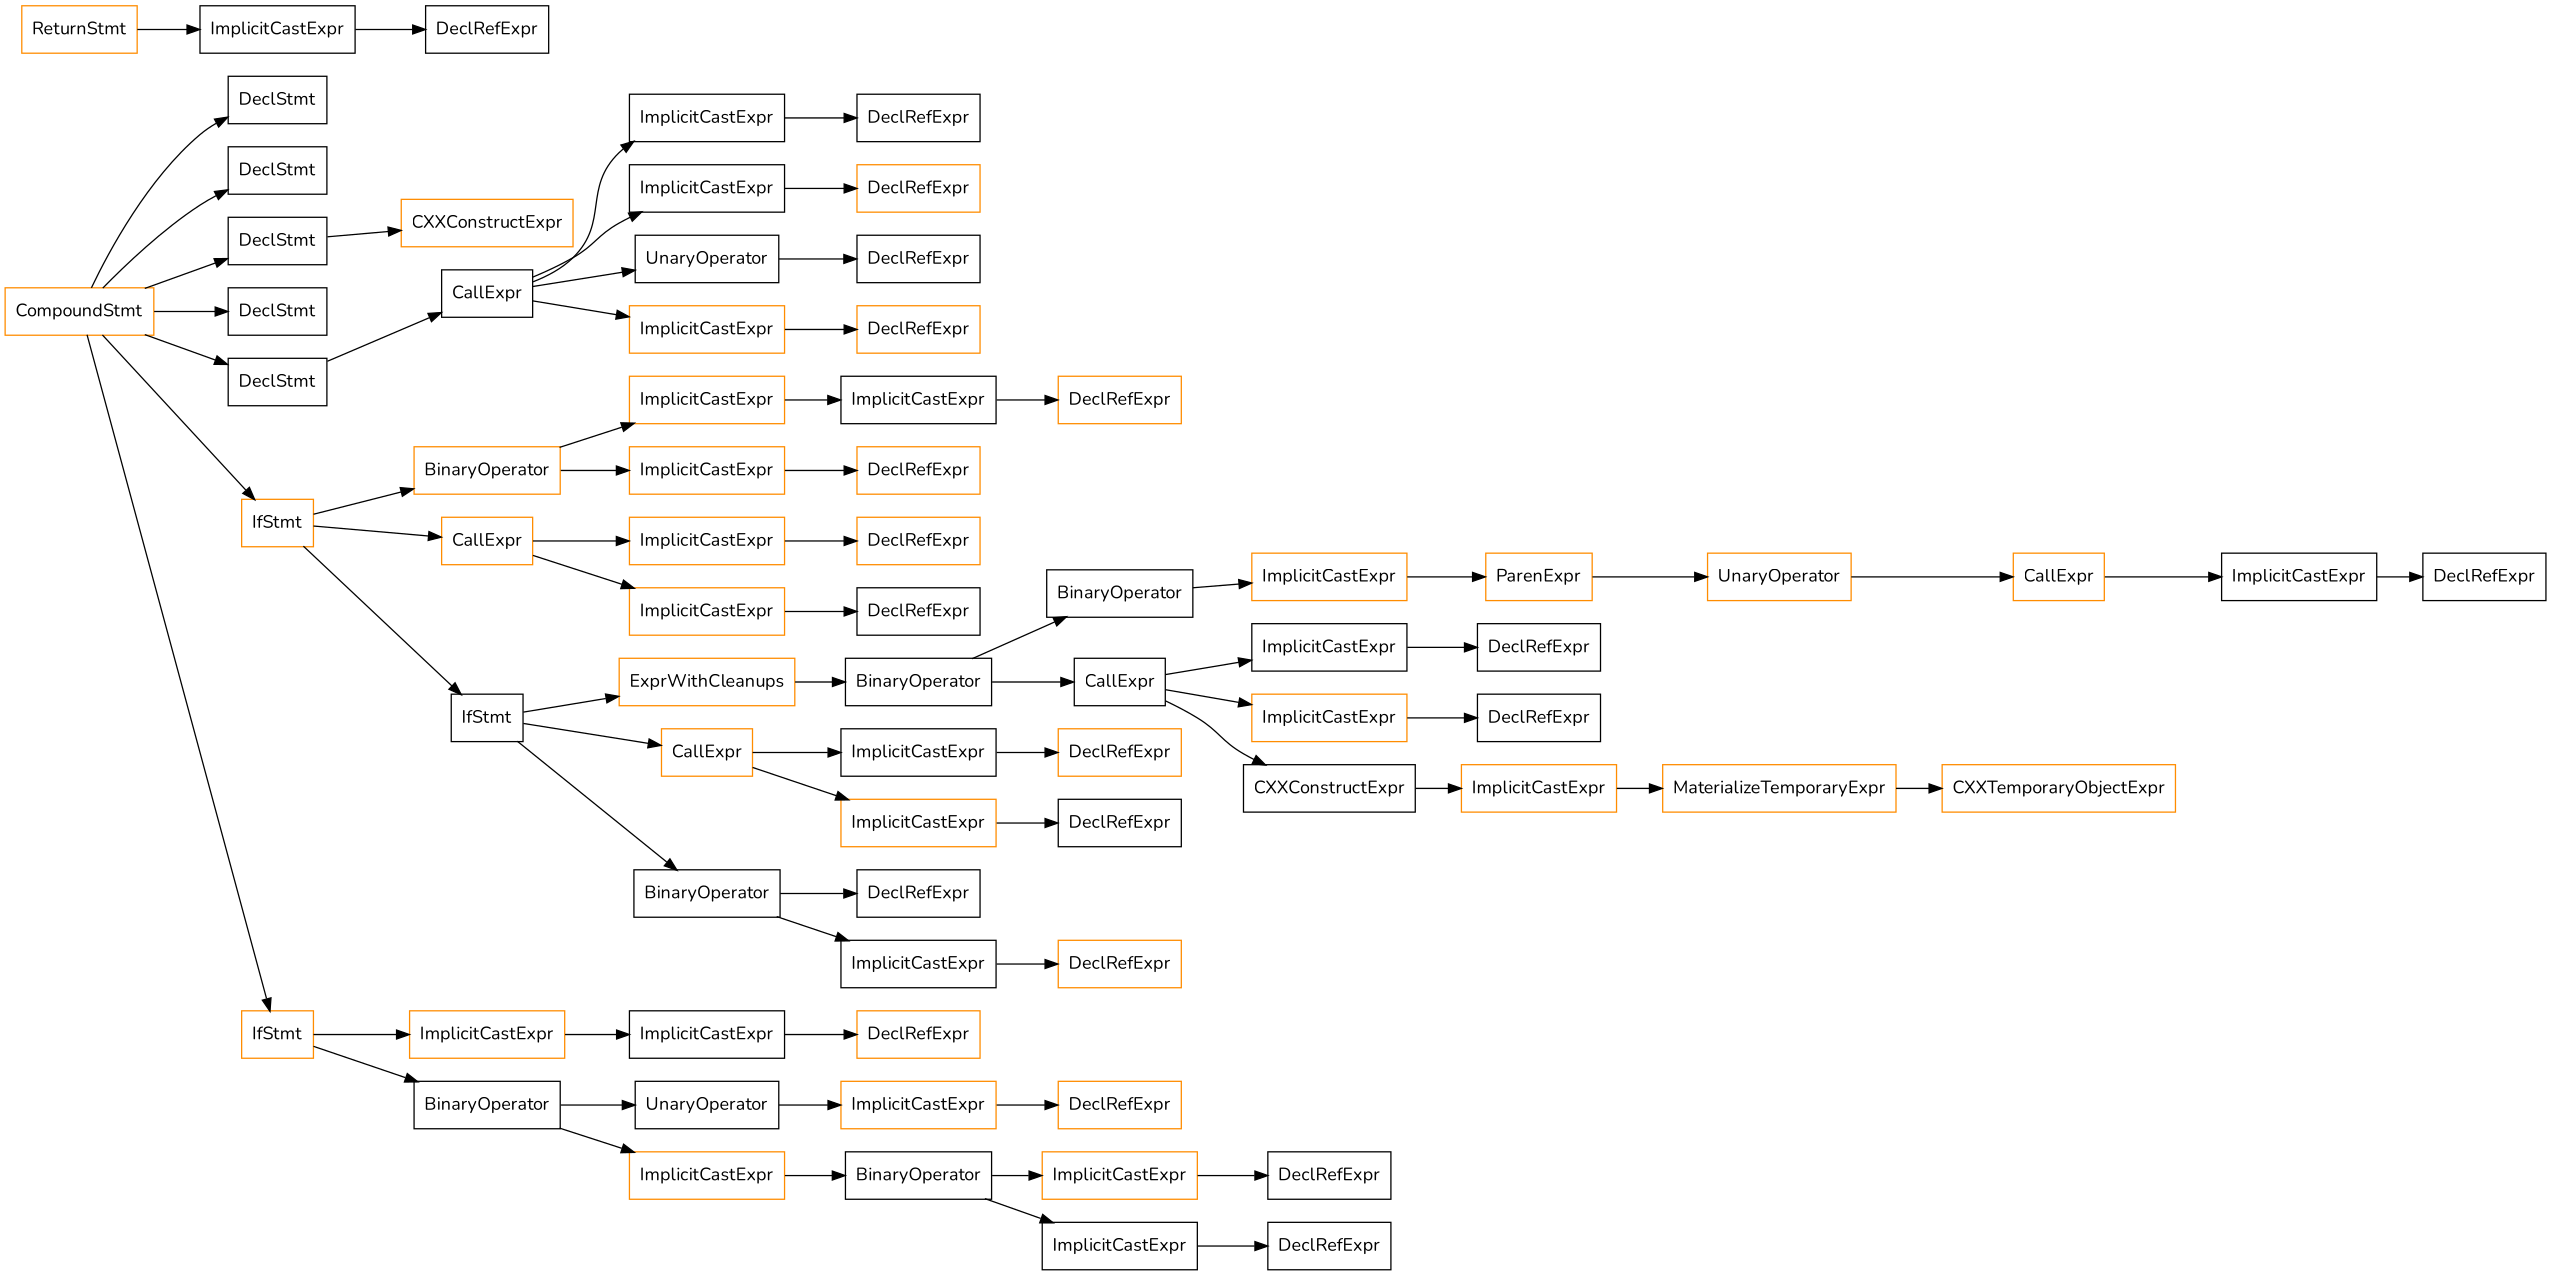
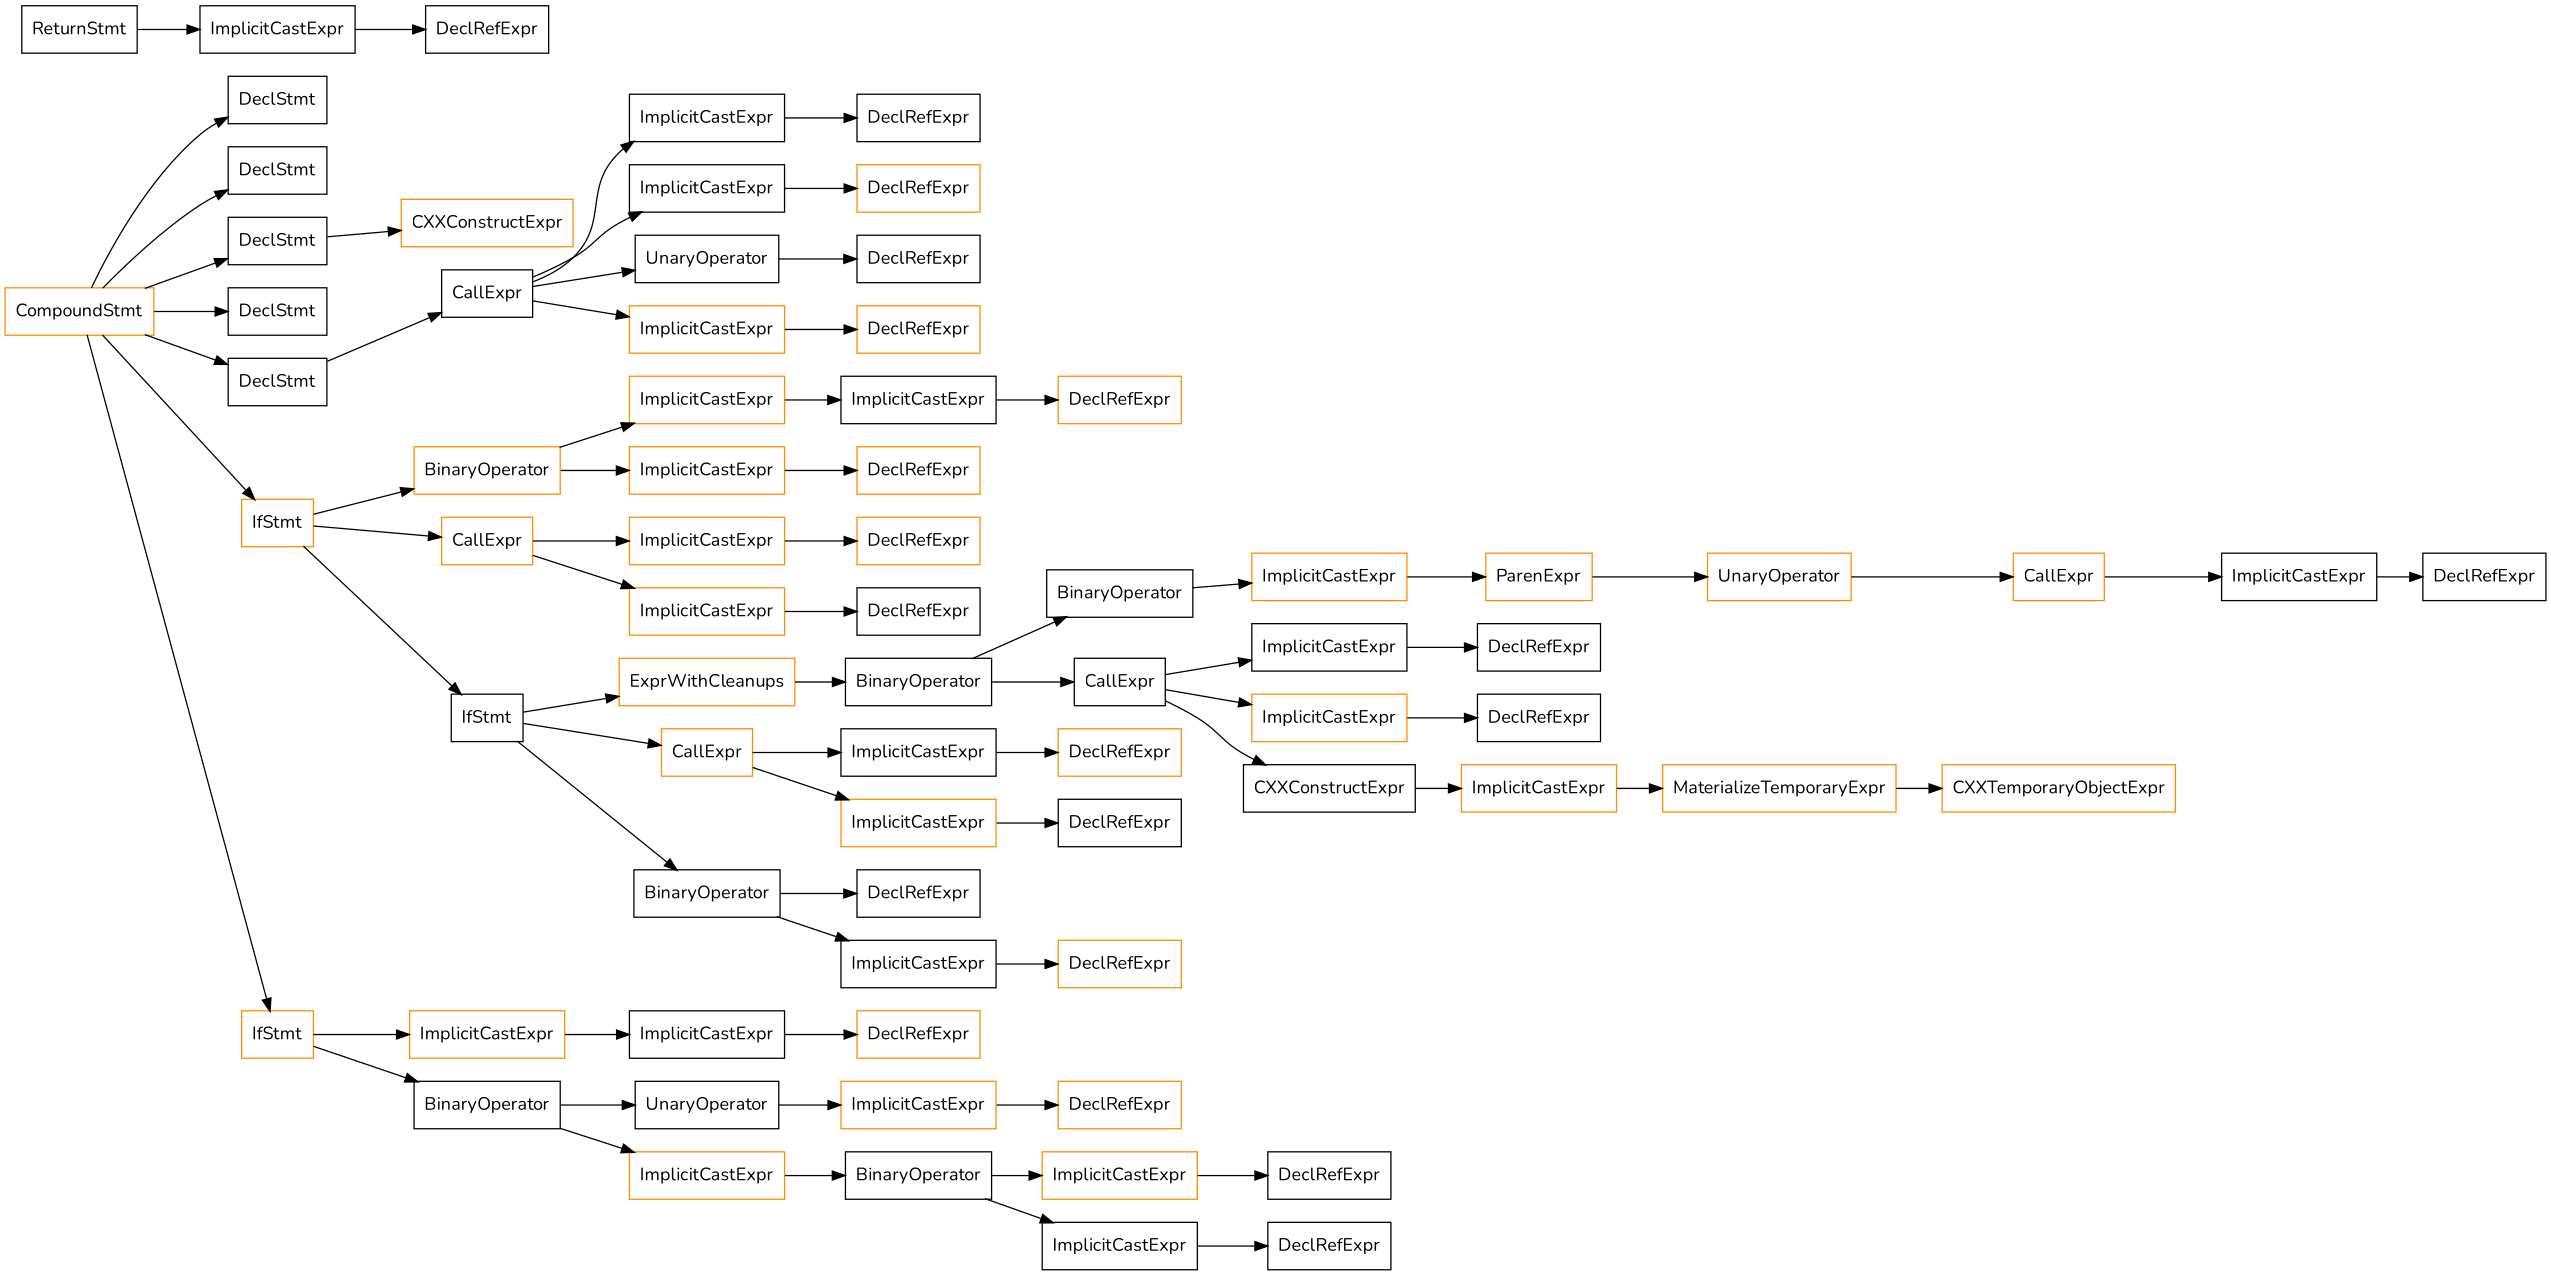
node "ReturnStmt": color darkorange -> black
